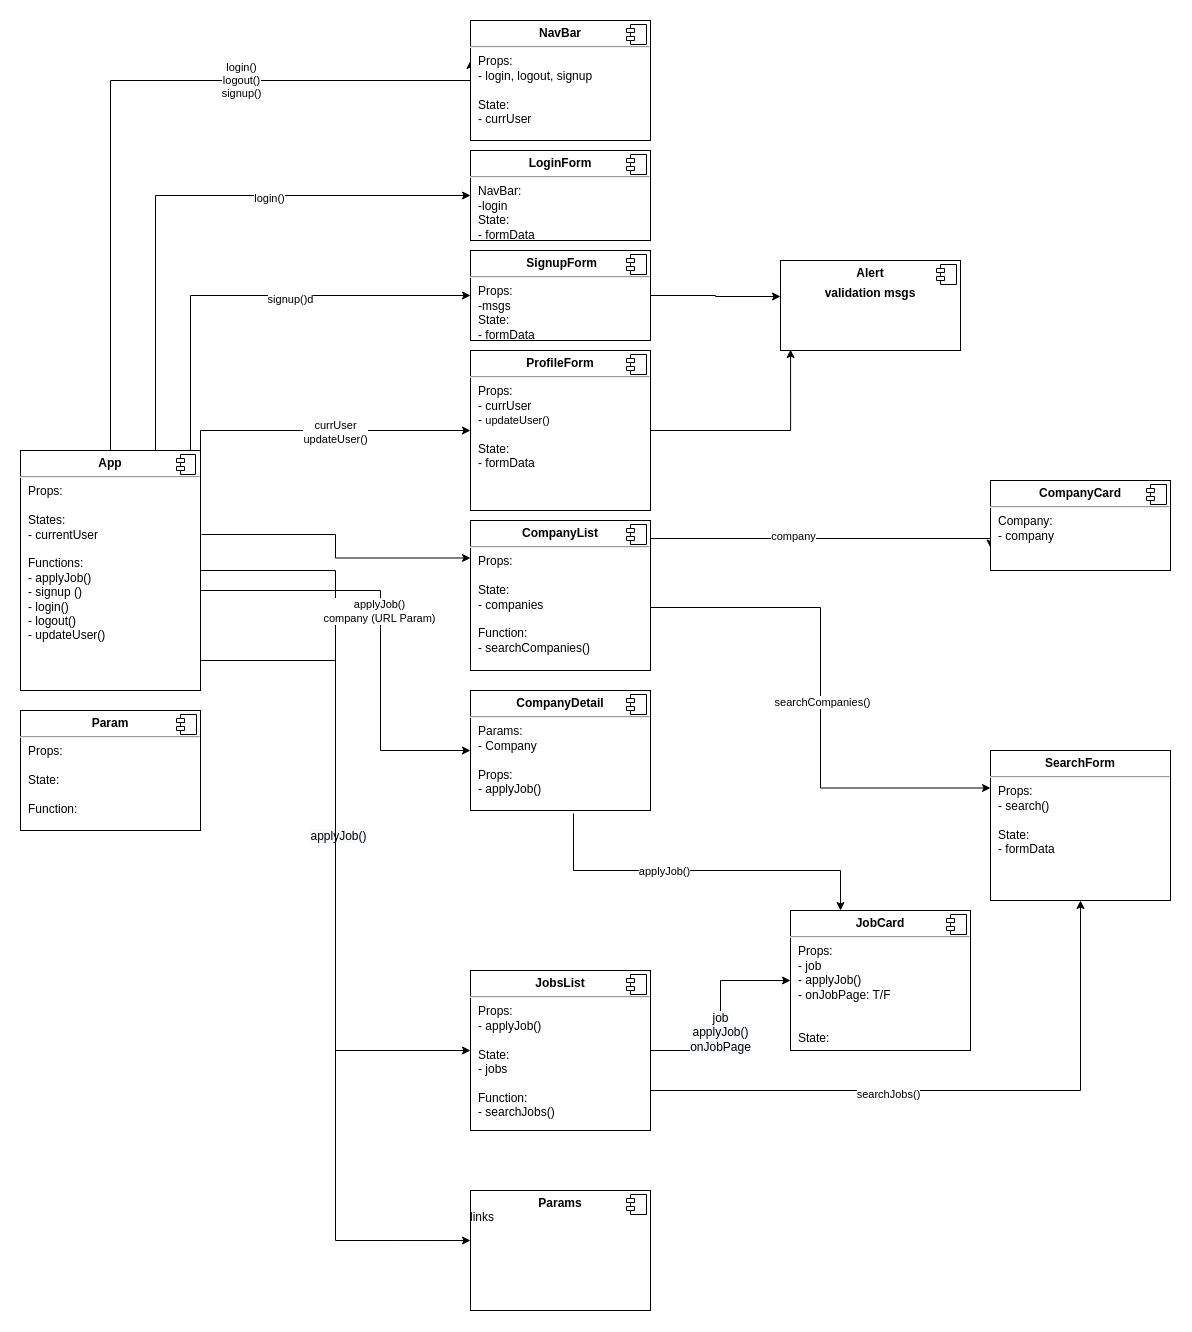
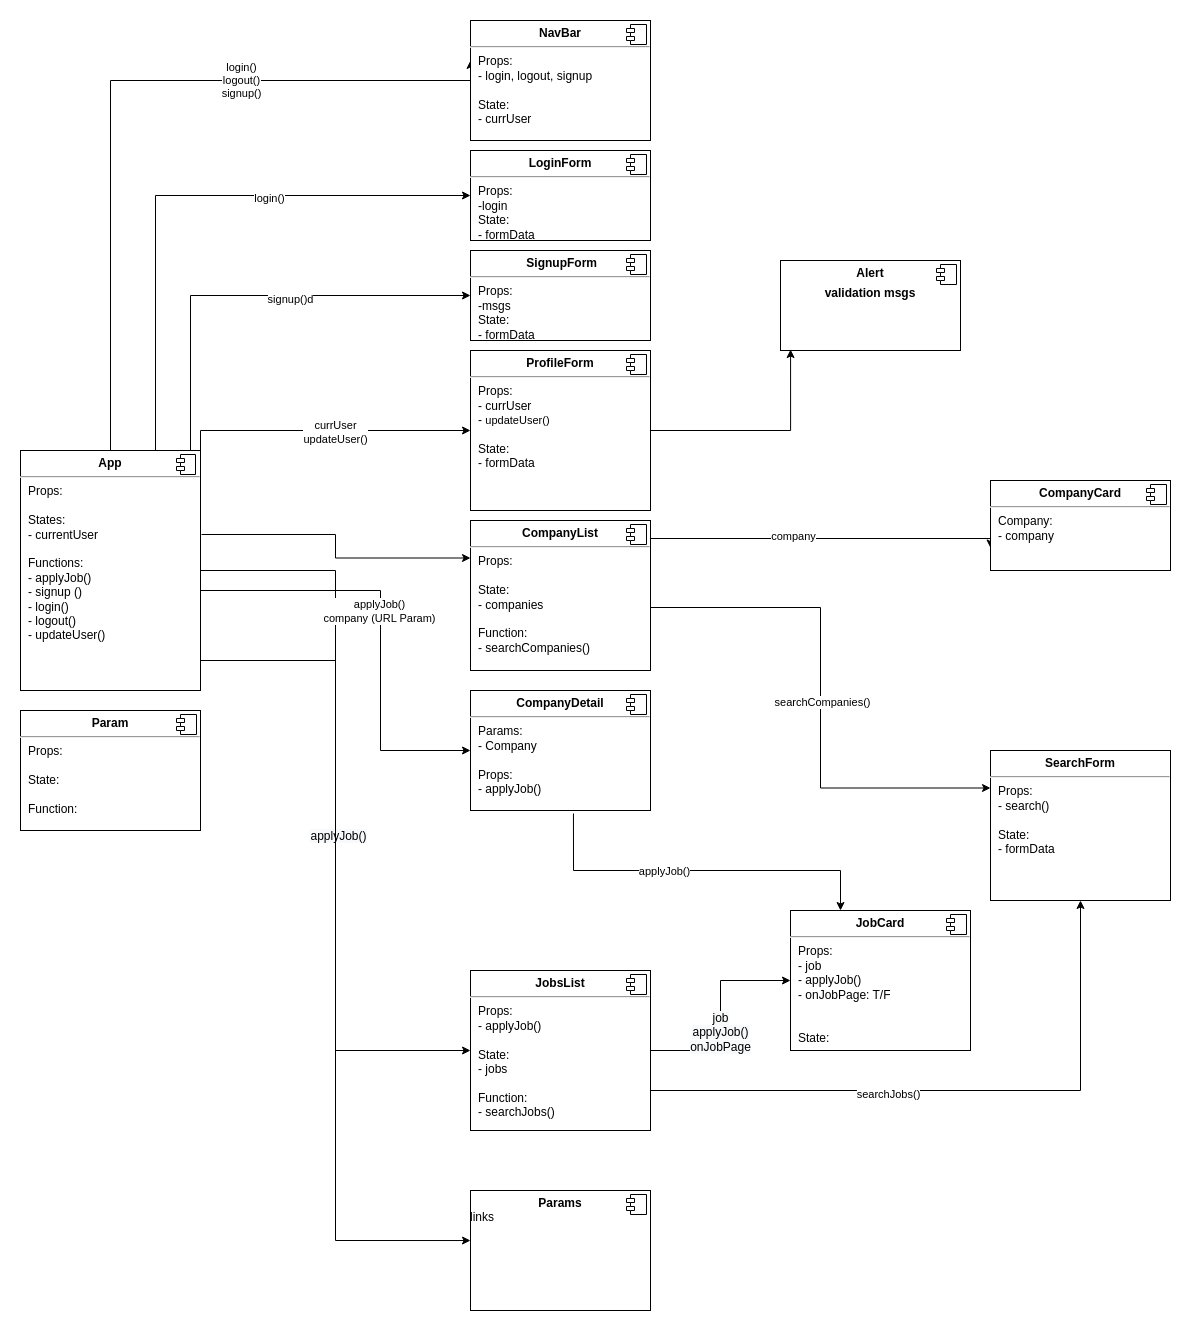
node "LoginForm NavBar: -login State: - formData": label "LoginForm NavBar: -login State: - formData" -> "LoginForm Props: -login State: - formData"
edge "SignupForm Props: -msgs State: - formData" -> "Alert validation msgs": removed
